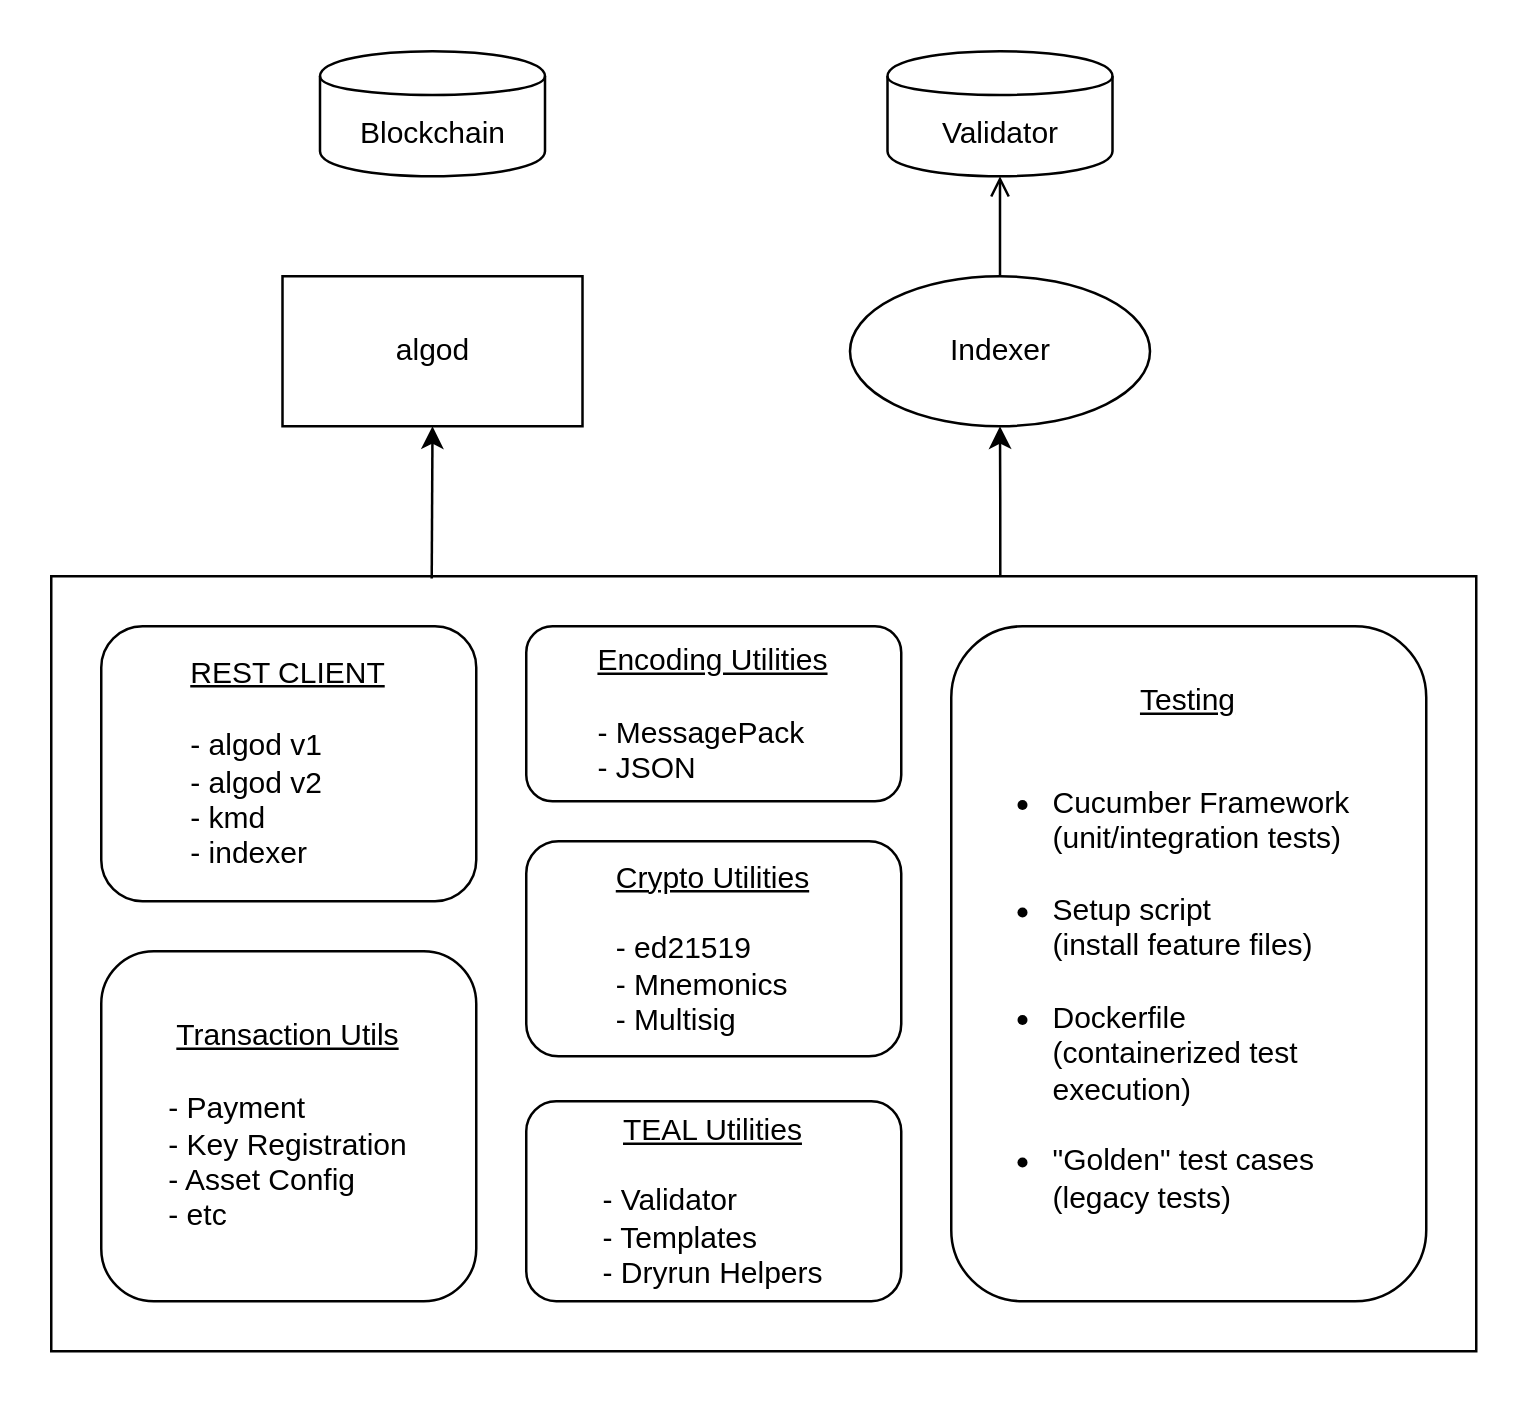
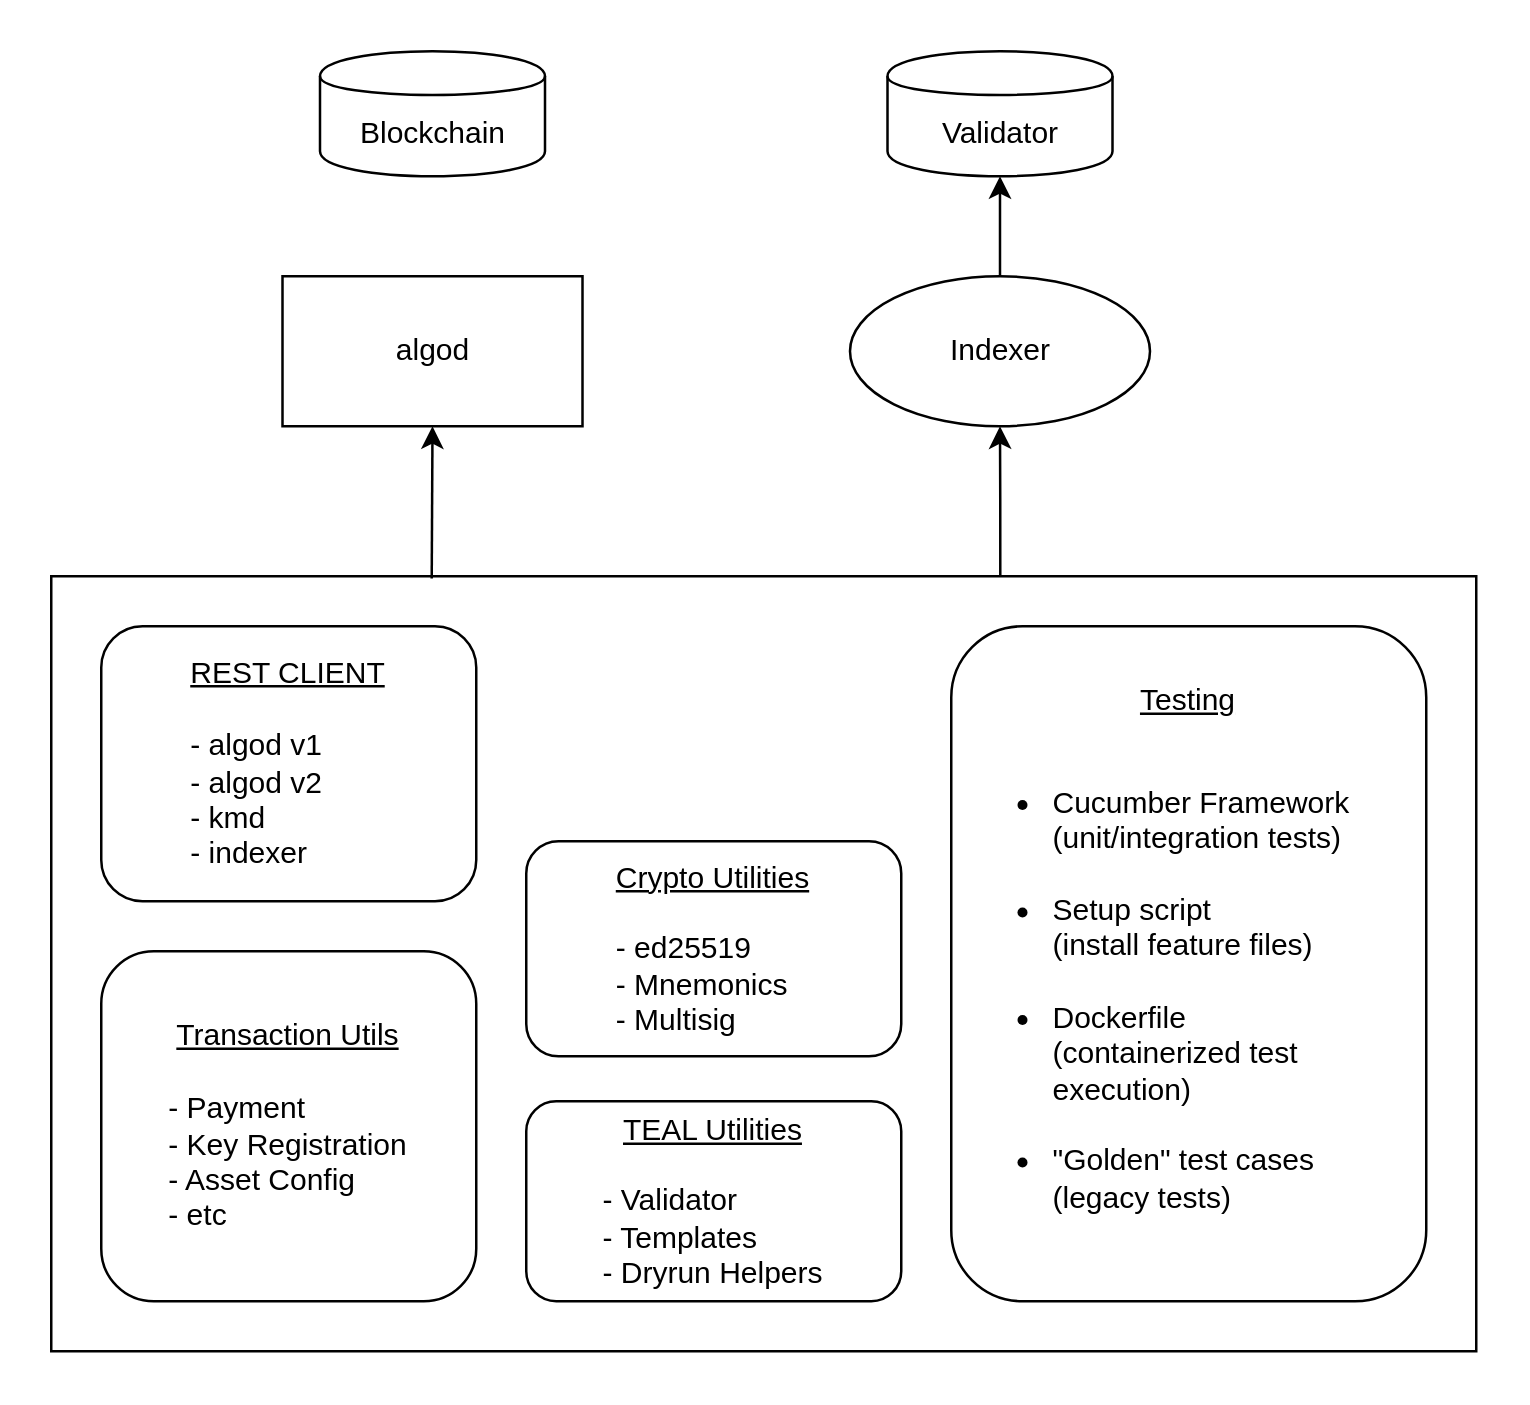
edge "Indexer" -> "Validator": arrowhead open -> classic
node "Encoding Utilities - MessagePack - JSON": removed
node "Crypto Utilities - ed21519 - Mnemonics - Multisig": label "Crypto Utilities - ed21519 - Mnemonics - Multisig" -> "Crypto Utilities - ed25519 - Mnemonics - Multisig"
